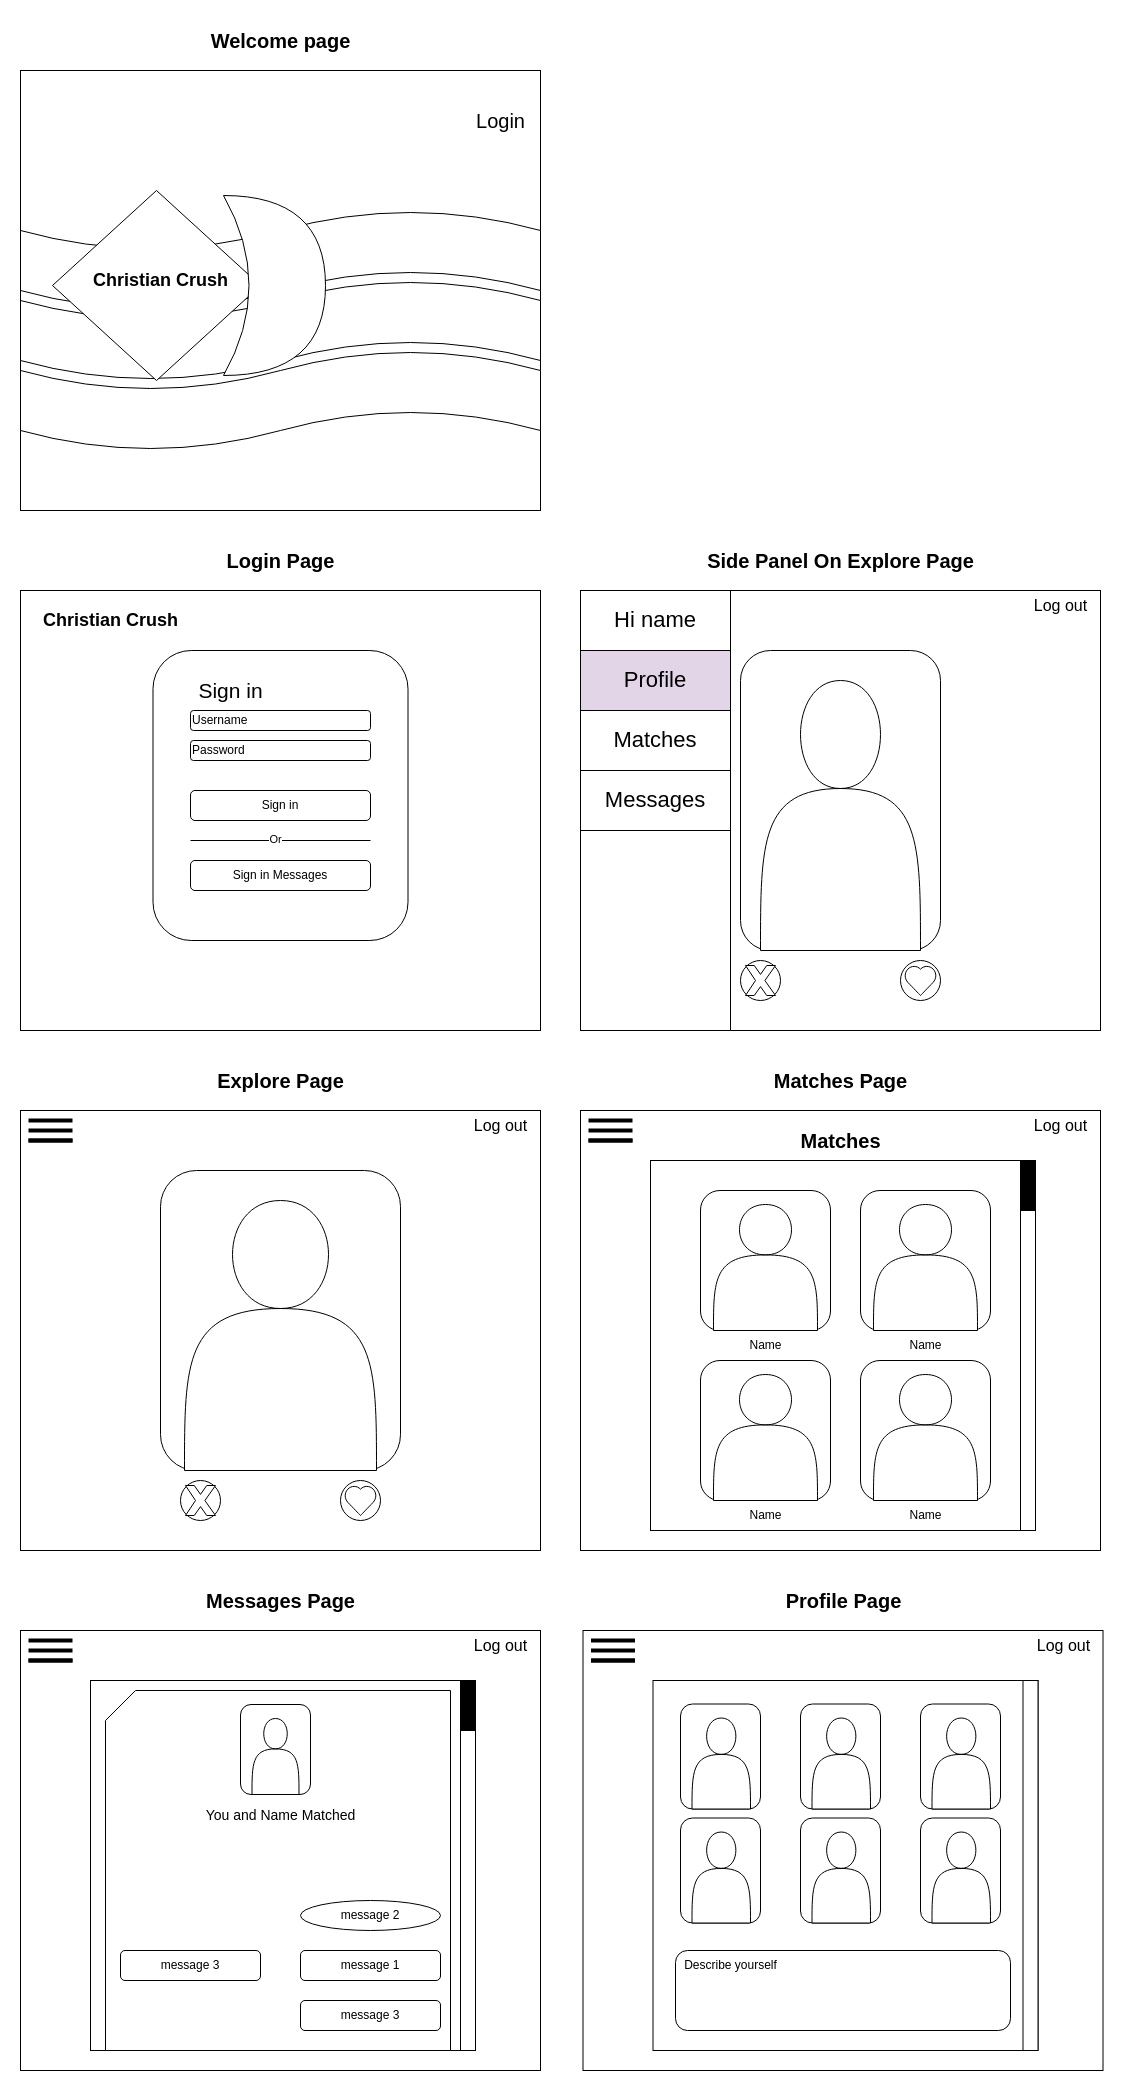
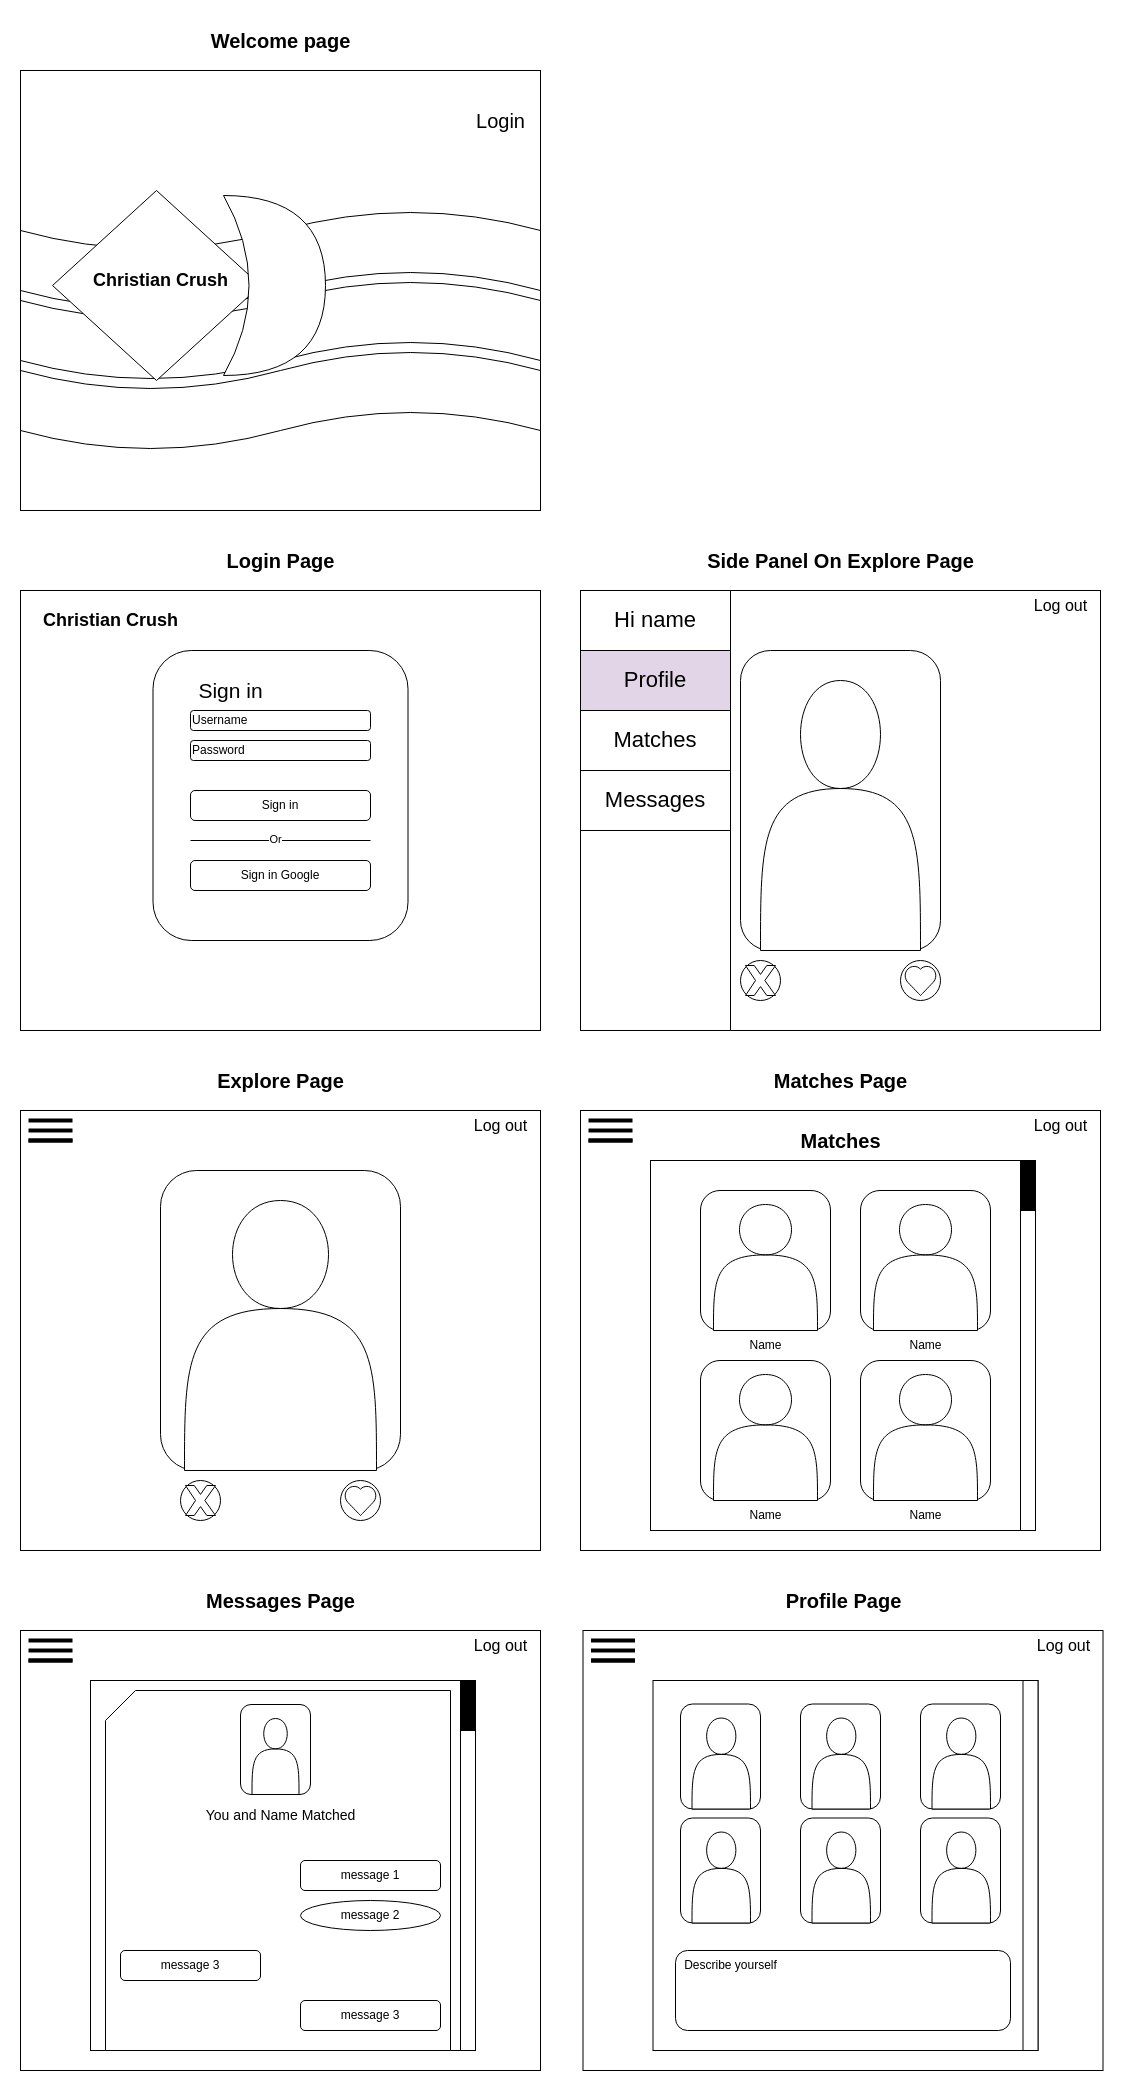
node "Sign in Messages": label "Sign in Messages" -> "Sign in Google"
node "message 1": moved (371, 1966) -> (371, 1876)
